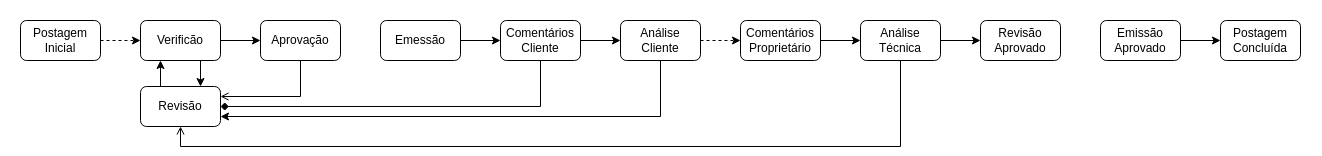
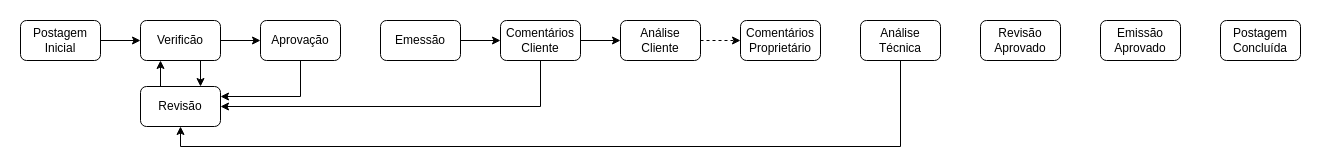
edge "Postagem Inicial" -> "Verificão": style dashed -> solid
edge "Comentários Proprietário" -> "Análise Técnica": removed
edge "Análise Técnica" -> "Revisão Aprovado": removed
edge "Emissão Aprovado" -> "Postagem Concluída": removed
edge "Aprovação" -> "Revisão": arrowhead open -> classic
edge "Comentários Cliente" -> "Revisão": arrowhead diamond -> classic
edge "Análise Cliente" -> "Revisão": removed
edge "Análise Técnica" -> "Revisão": arrowhead open -> classic
